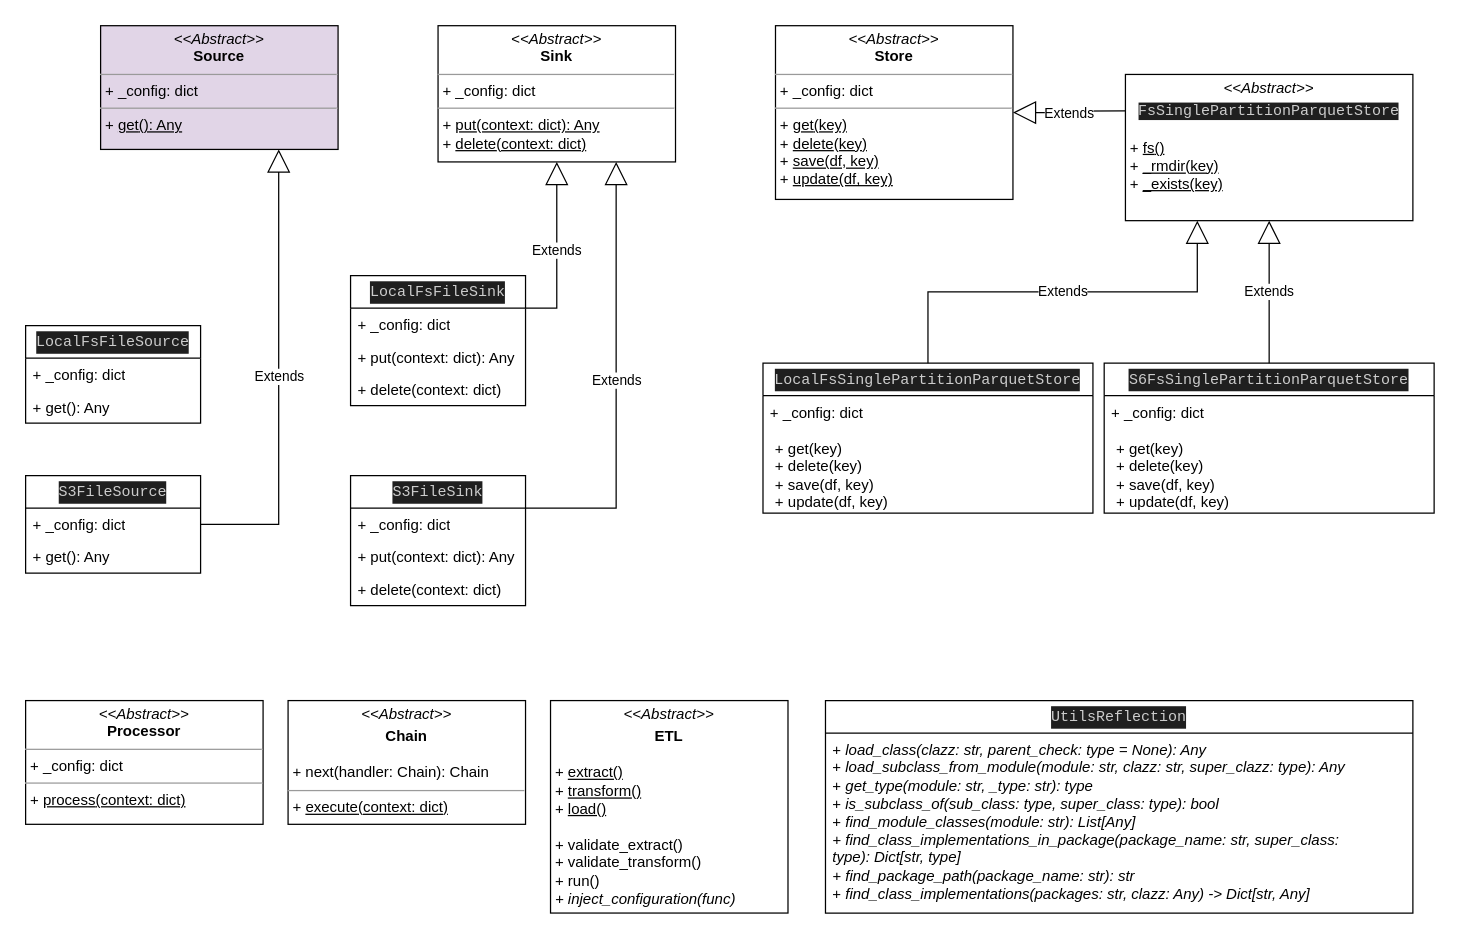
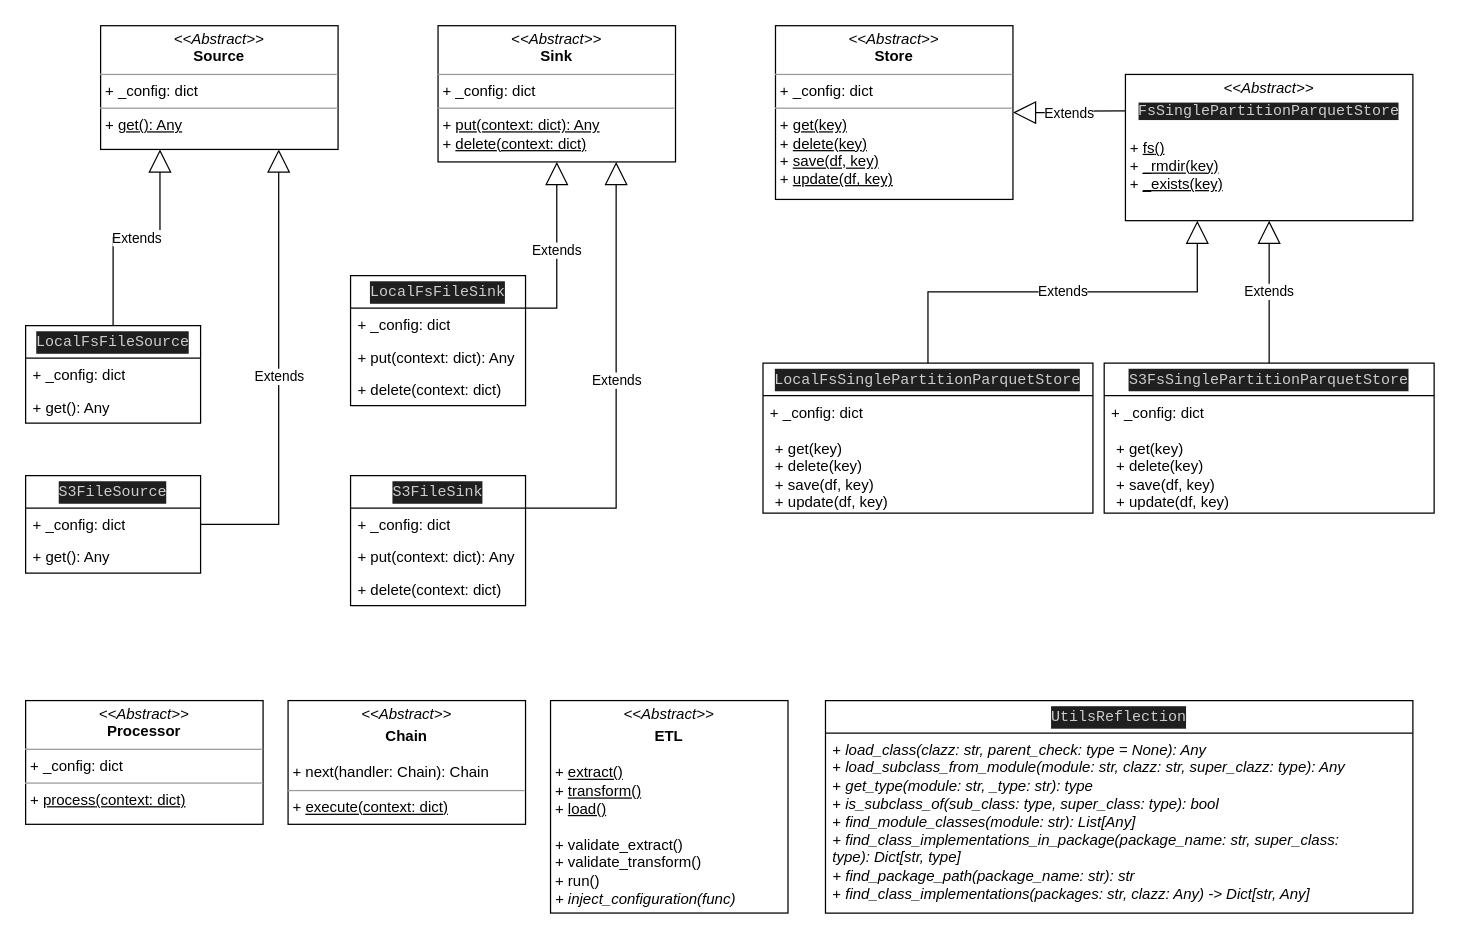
node "<<Abstract>> Source + _config: dict + get(): Any": fillcolor #e1d5e7 -> #ffffff
edge "LocalFsFileSource" -> "<<Abstract>> Source + _config: dict + get(): Any": added, label "Extends"
node "S6FsSinglePartitionParquetStore": label "S6FsSinglePartitionParquetStore" -> "S3FsSinglePartitionParquetStore"
